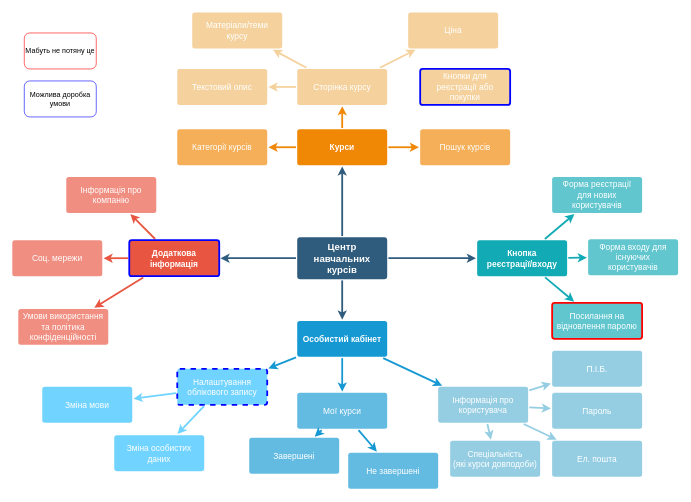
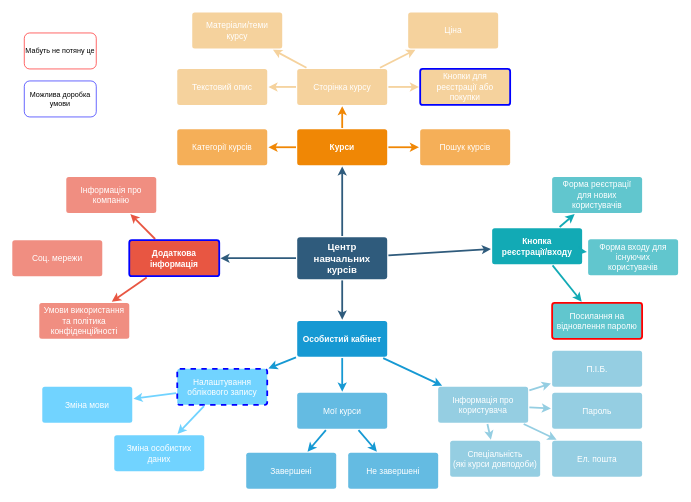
edge "Сторінка курсу" -> "Кнопки для реєстрації або покупки": added
edge "Додаткова інформація" -> "Соц. мережи": removed
node "Кнопка реєстрації/входу": moved (522, 258) -> (537, 246)
node "Умови використання та політика конфіденційності": moved (63, 327) -> (84, 321)
node "Завершені": moved (294, 456) -> (291, 471)
